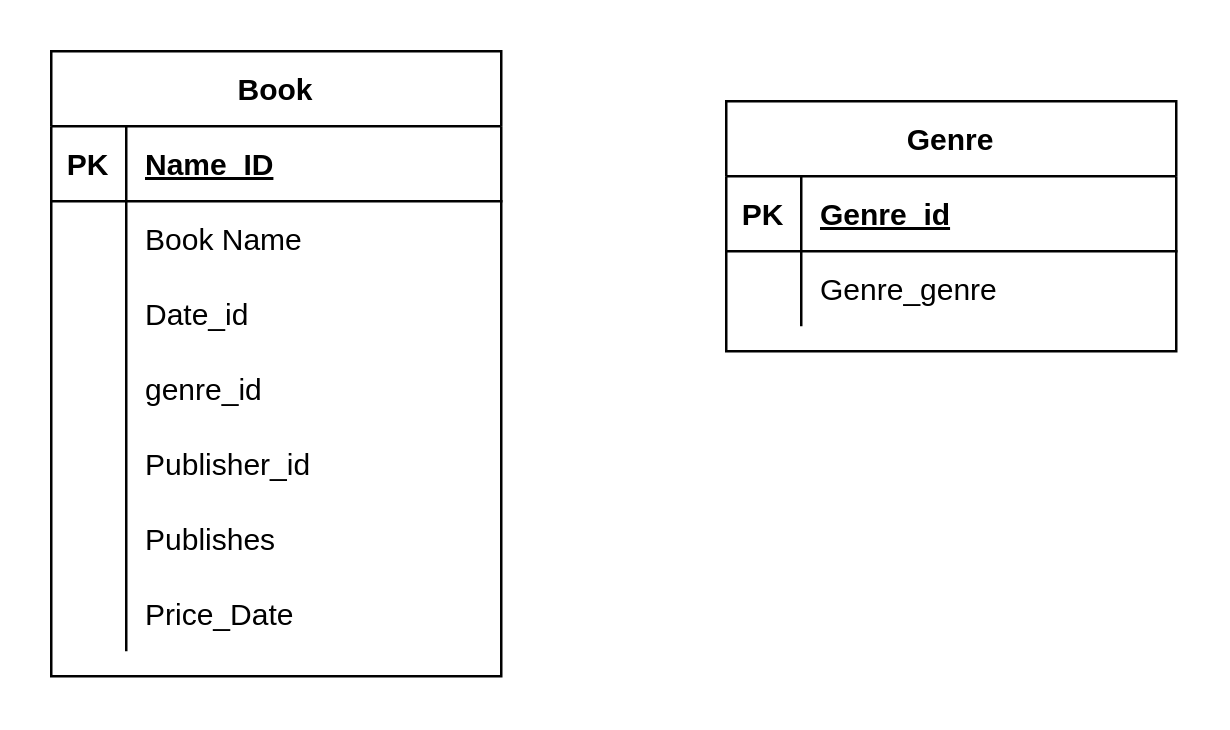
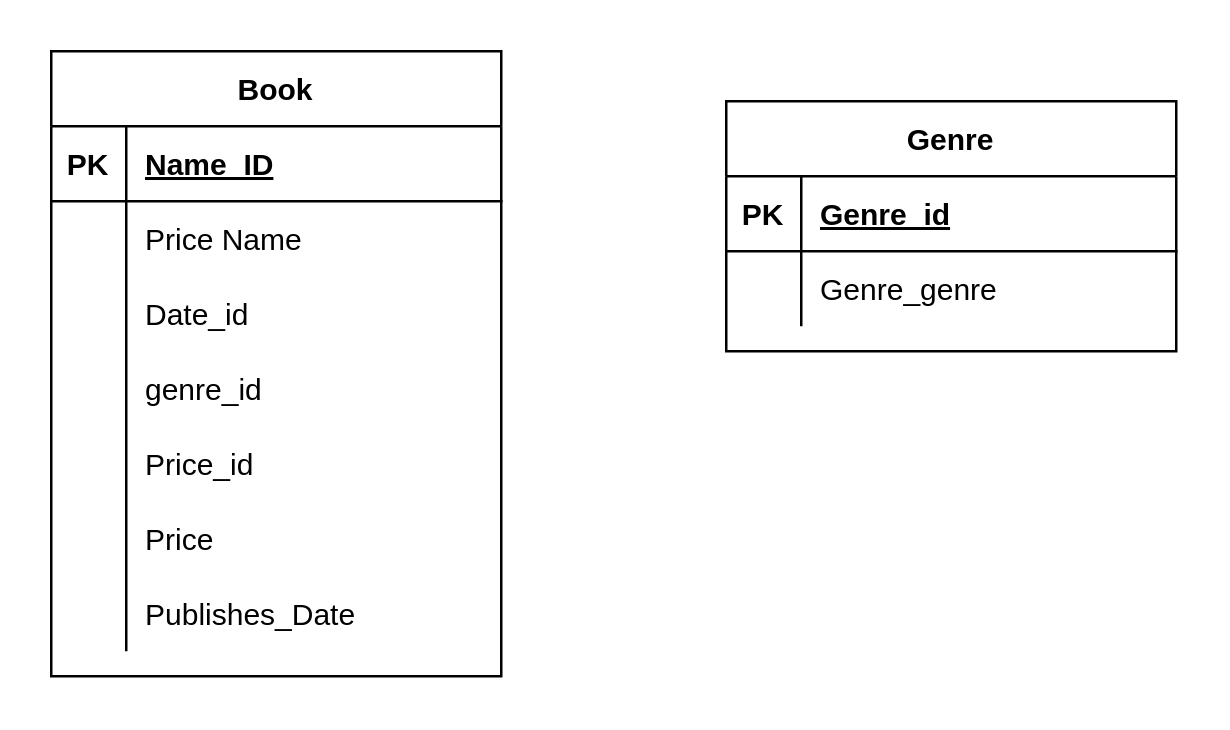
node "Book Name": label "Book Name" -> "Price Name"
node "Publisher_id": label "Publisher_id" -> "Price_id"
node "Publishes": label "Publishes" -> "Price"
node "Price_Date": label "Price_Date" -> "Publishes_Date"
